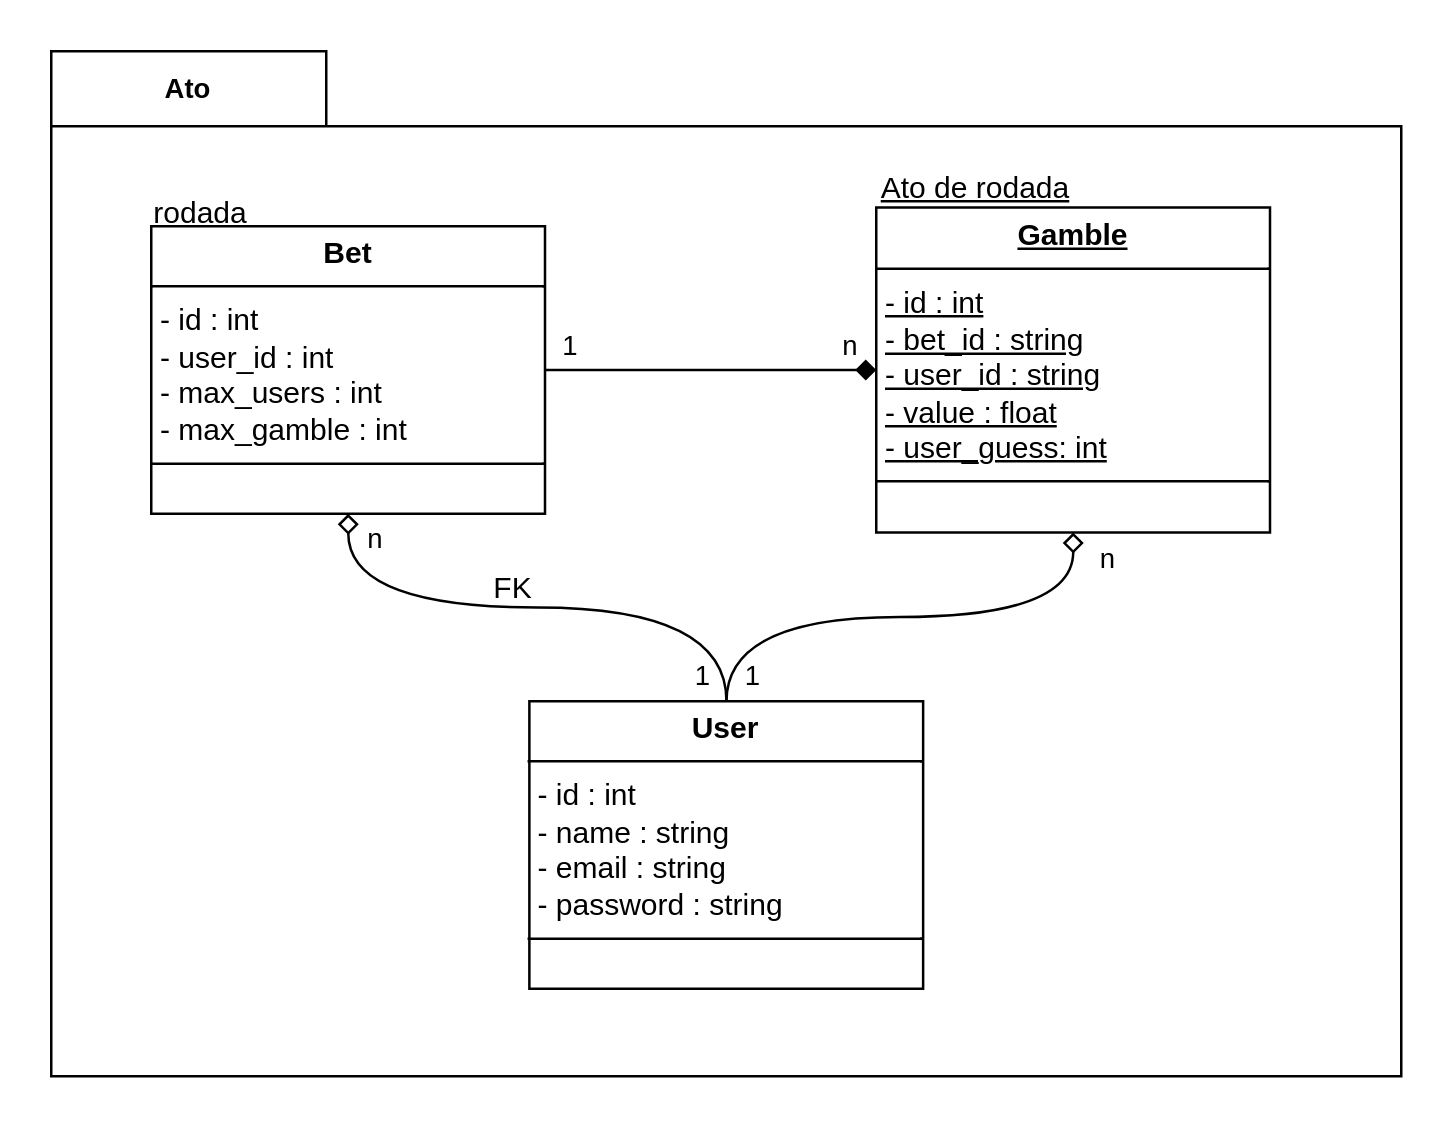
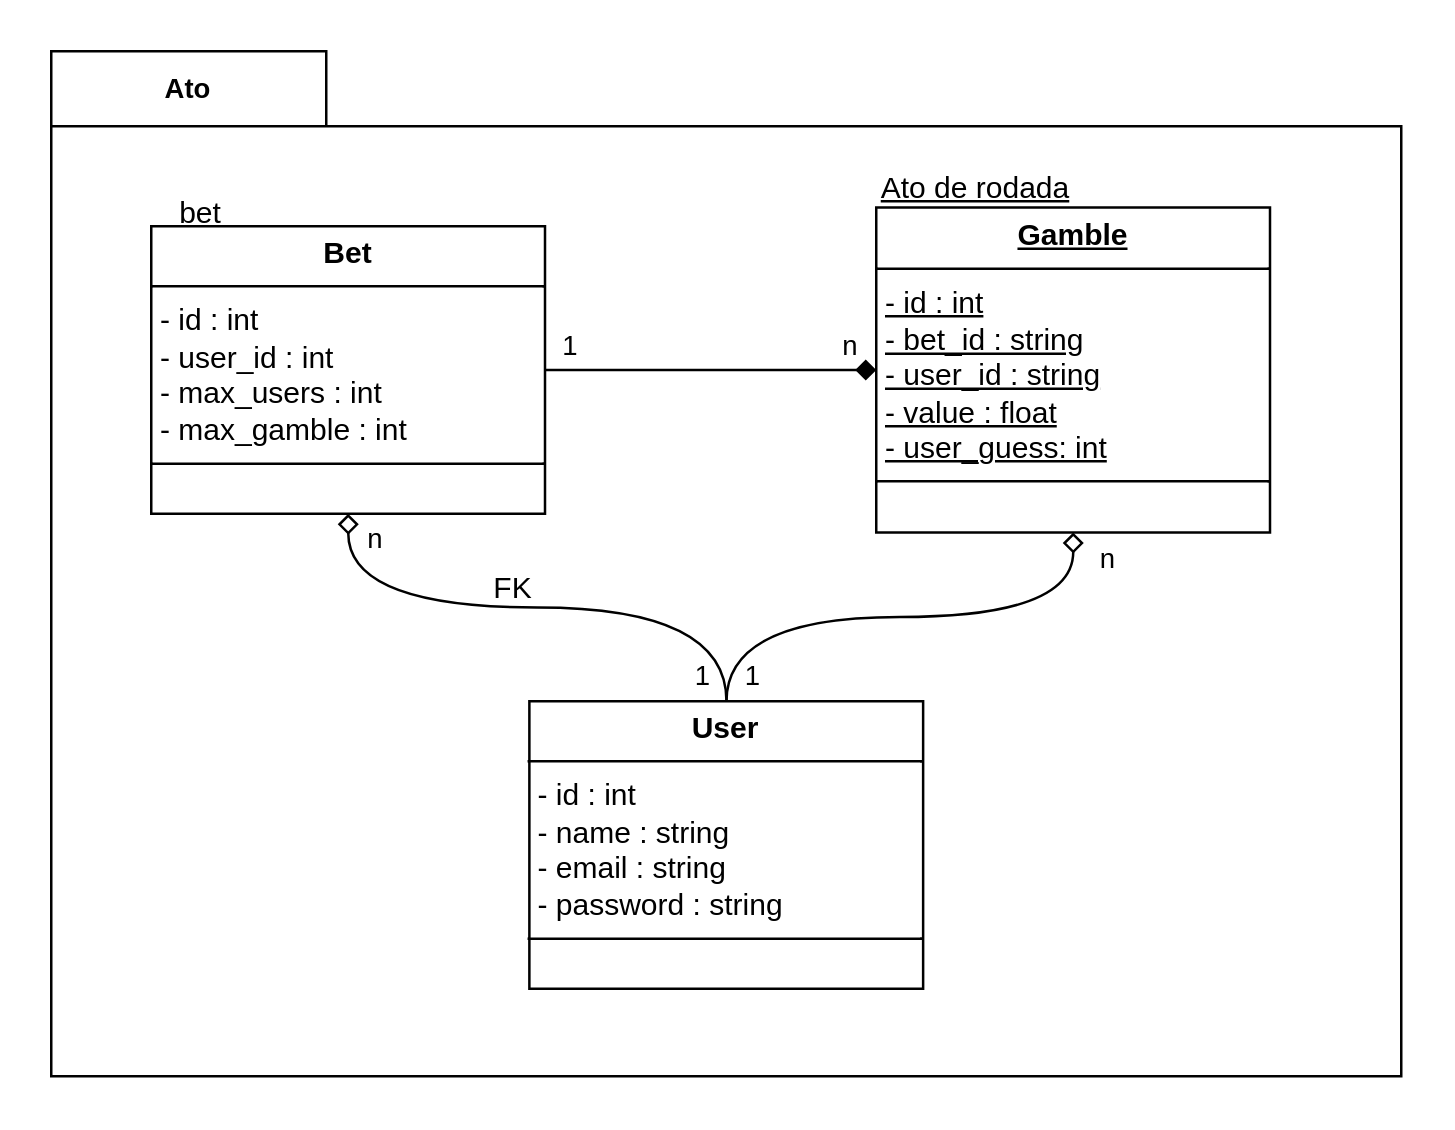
node "rodada": label "rodada" -> "bet"
